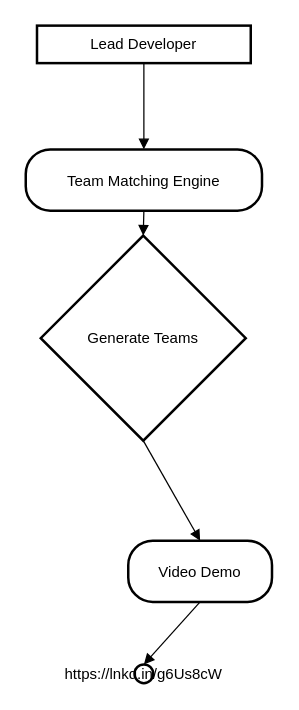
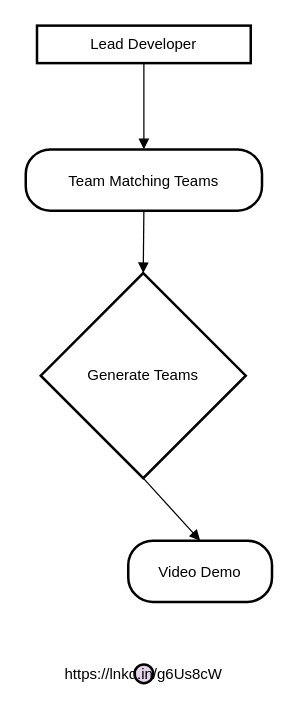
node "Team Matching Engine": label "Team Matching Engine" -> "Team Matching Teams"
node "Generate Teams": moved (143, 338) -> (143, 376)
edge "Video Demo" -> "https://lnkd.in/g6Us8cW": removed
node "https://lnkd.in/g6Us8cW": fillcolor #ffffff -> #e1d5e7
